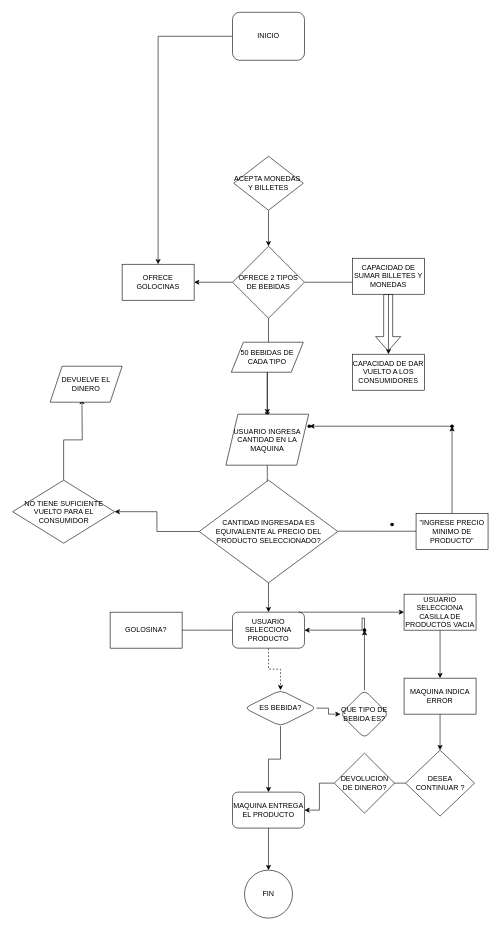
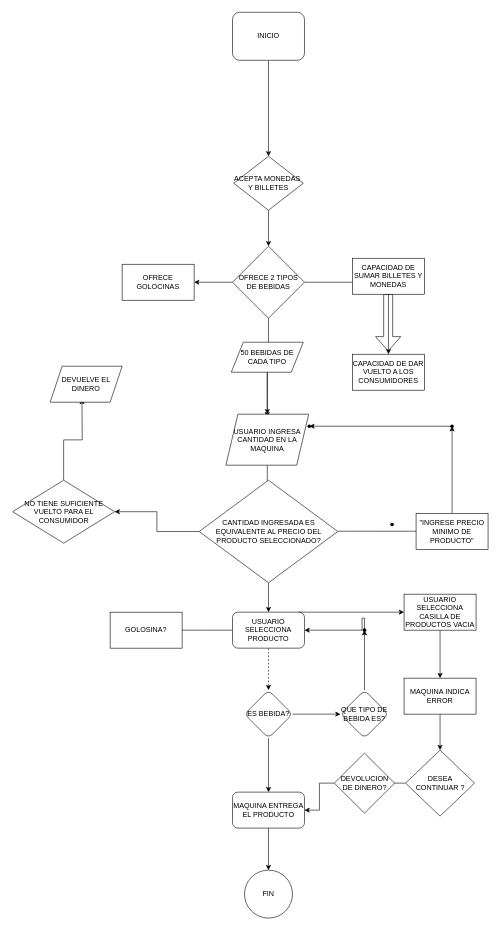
edge "INICIO" -> "OFRECE GOLOCINAS": now "INICIO" -> "ACEPTA MONEDAS Y BILLETES"
node "ES BEBIDA?": size 72x36 -> 48x48
